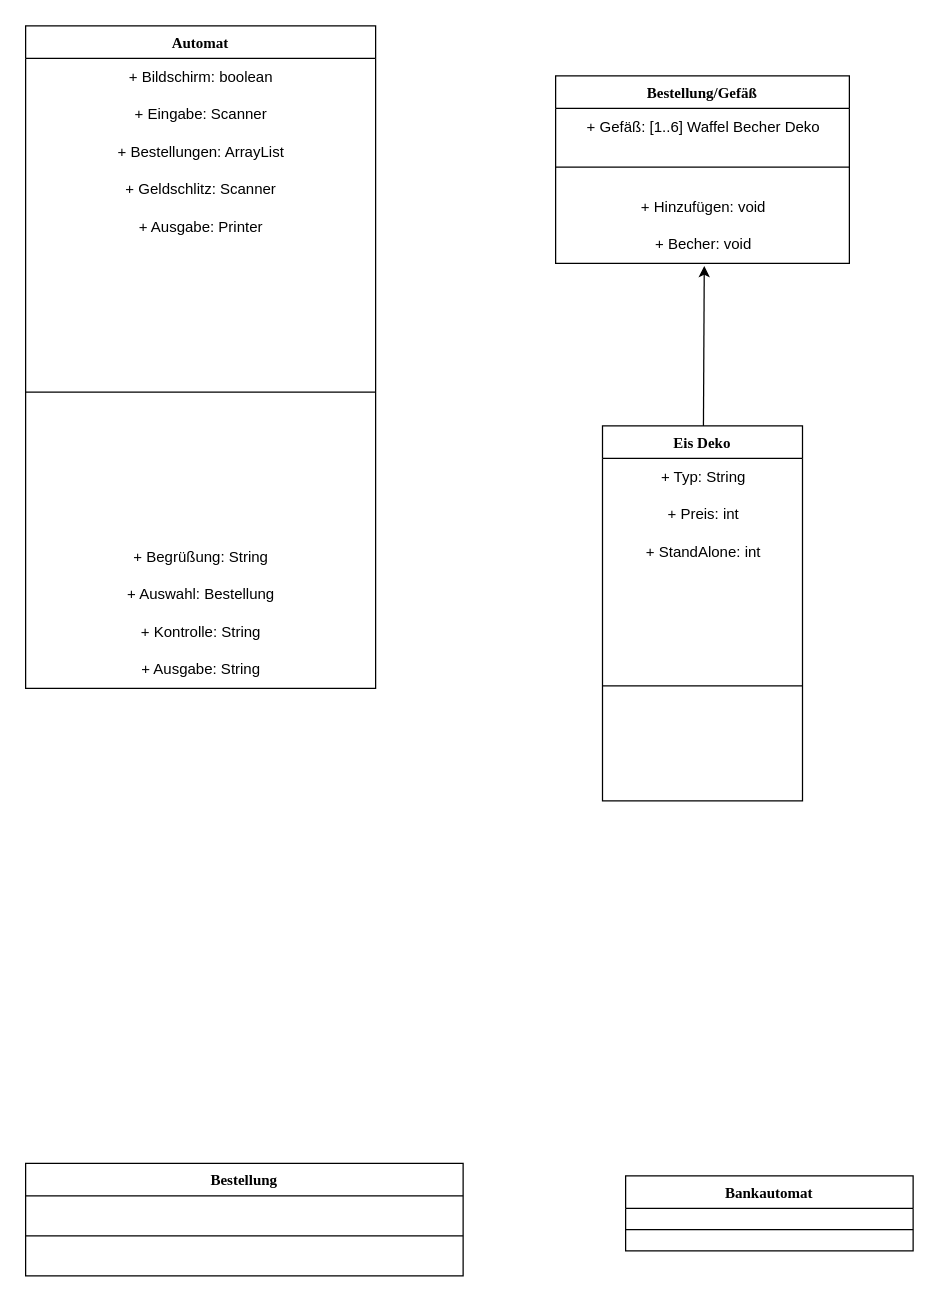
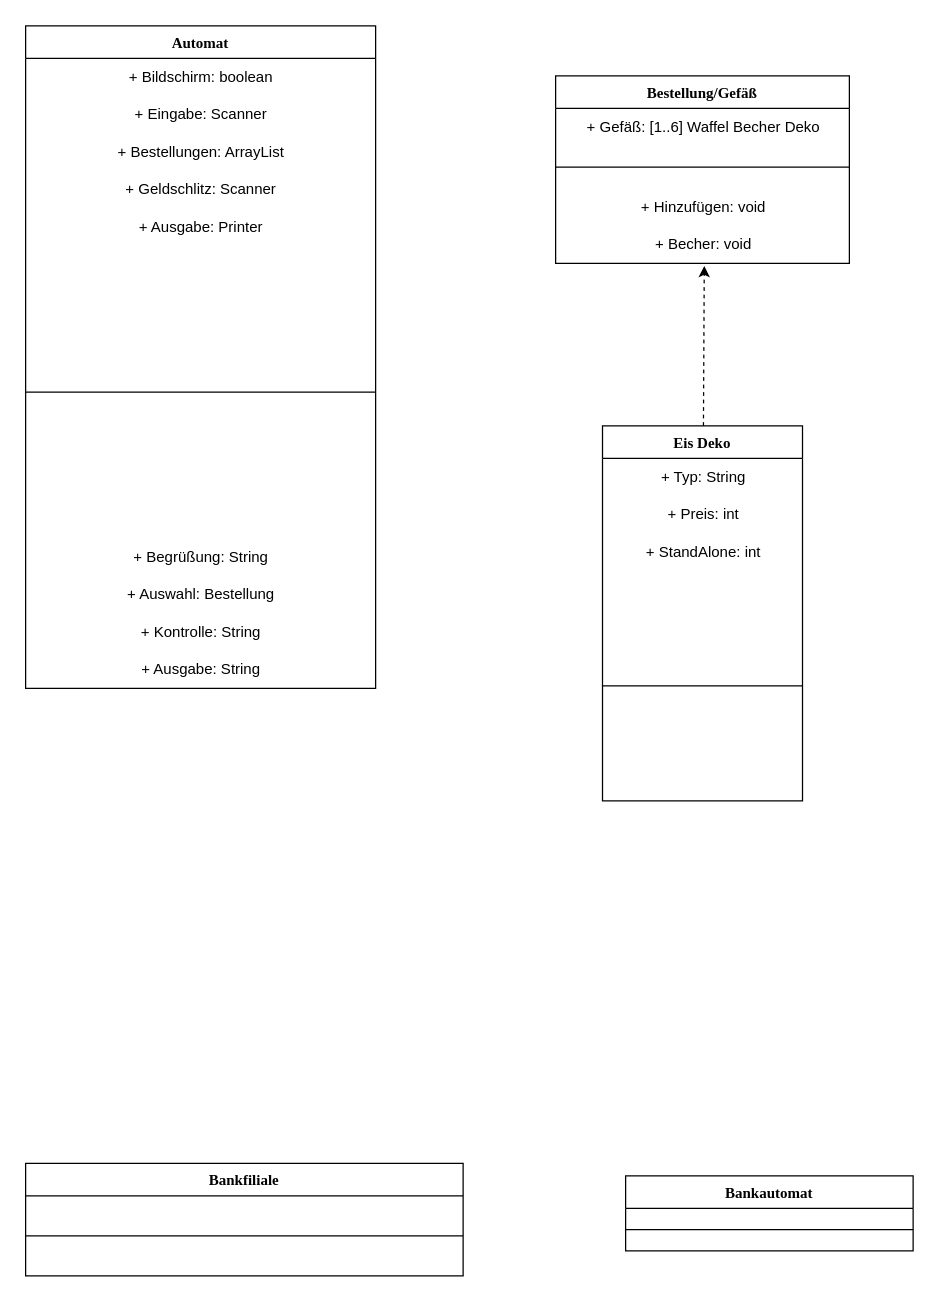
edge "Eis Deko" -> "+ Becher: void": style solid -> dashed
node "Bestellung": label "Bestellung" -> "Bankfiliale"
